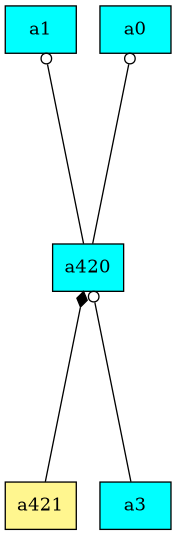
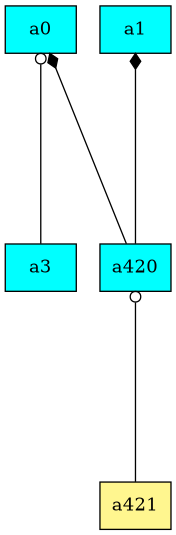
edge "a420" -> "a1": arrowhead odot -> diamond
edge "a420" -> "a0": arrowhead odot -> diamond
edge "a3" -> "a420": now "a3" -> "a0"
edge "a421" -> "a420": arrowhead diamond -> odot
